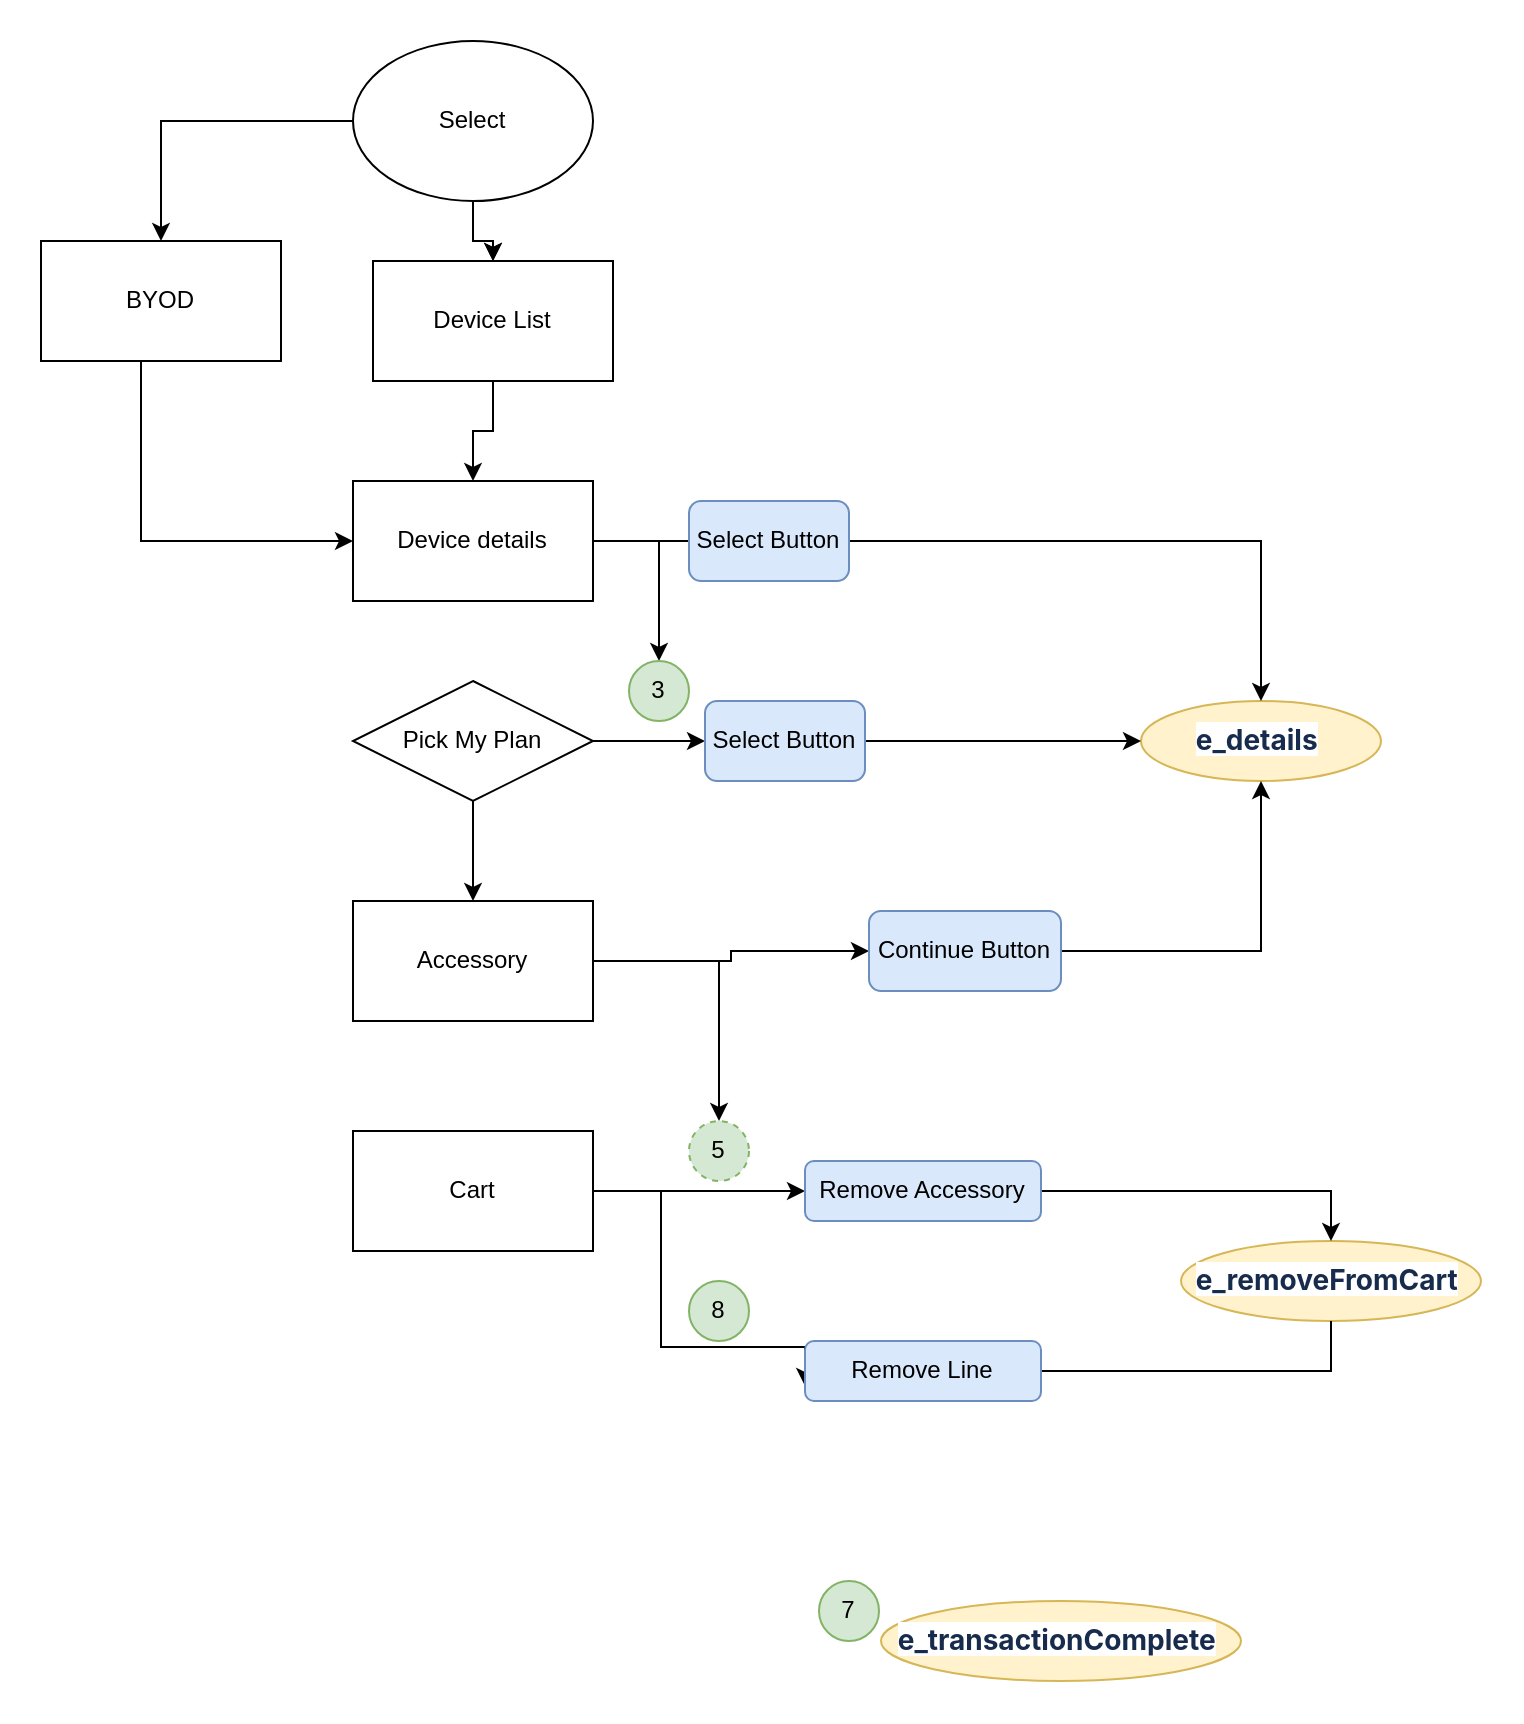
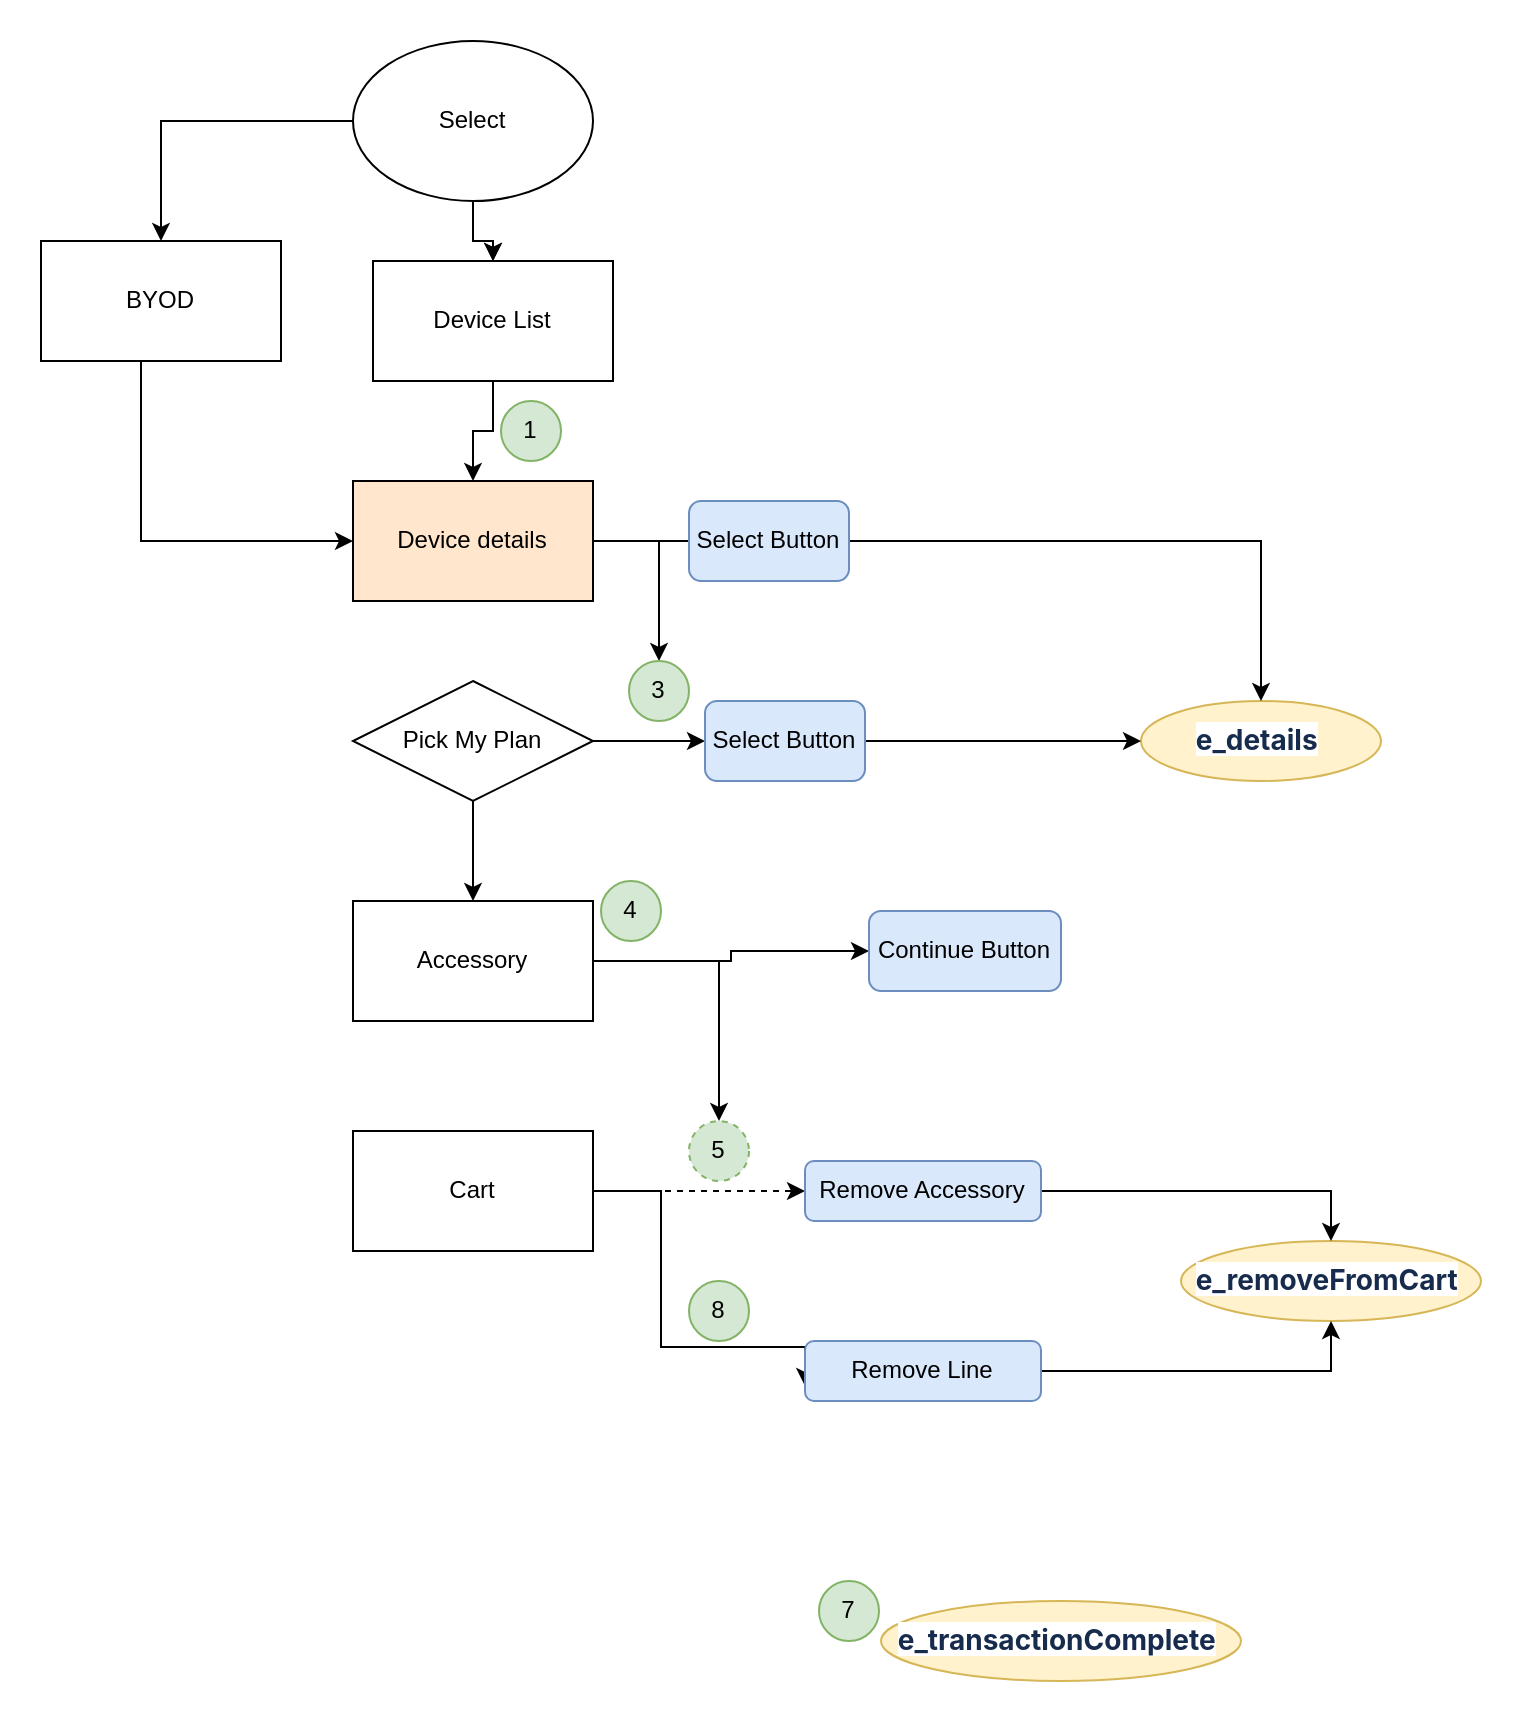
node "1": added
node "Device details": fillcolor #ffffff -> #ffe6cc
node "4": added
edge "Continue Button" -> "e_details": removed
edge "Cart" -> "Remove Accessory": style solid -> dashed
edge "e_removeFromCart" -- "Remove Line": arrowhead none -> classic
